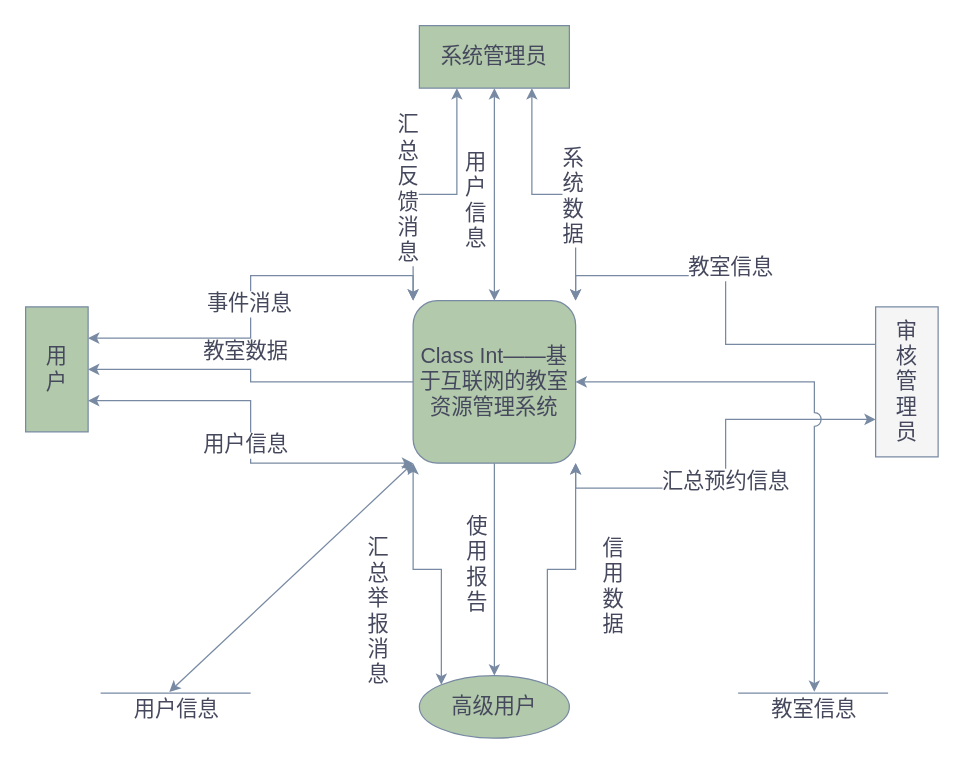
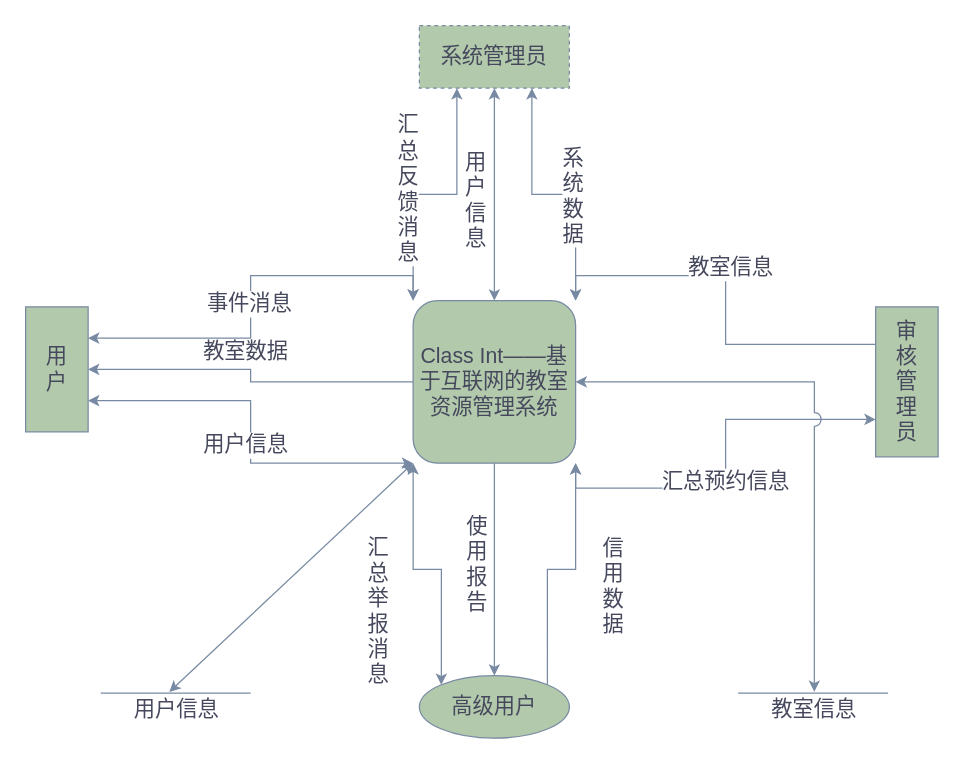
node "系统管理员": style solid -> dashed
node "审 核 管 理 员": fillcolor #f5f5f5 -> #b2c9ab
